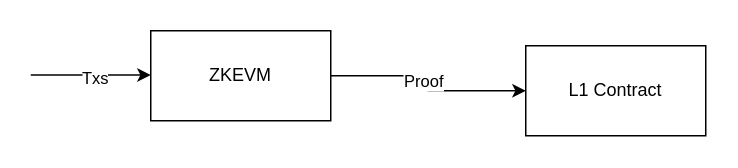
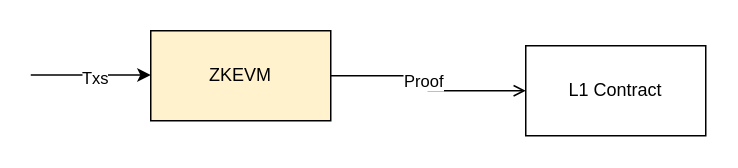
node "ZKEVM": fillcolor #ffffff -> #fff2cc
edge "ZKEVM" -> "L1 Contract": arrowhead classic -> open
